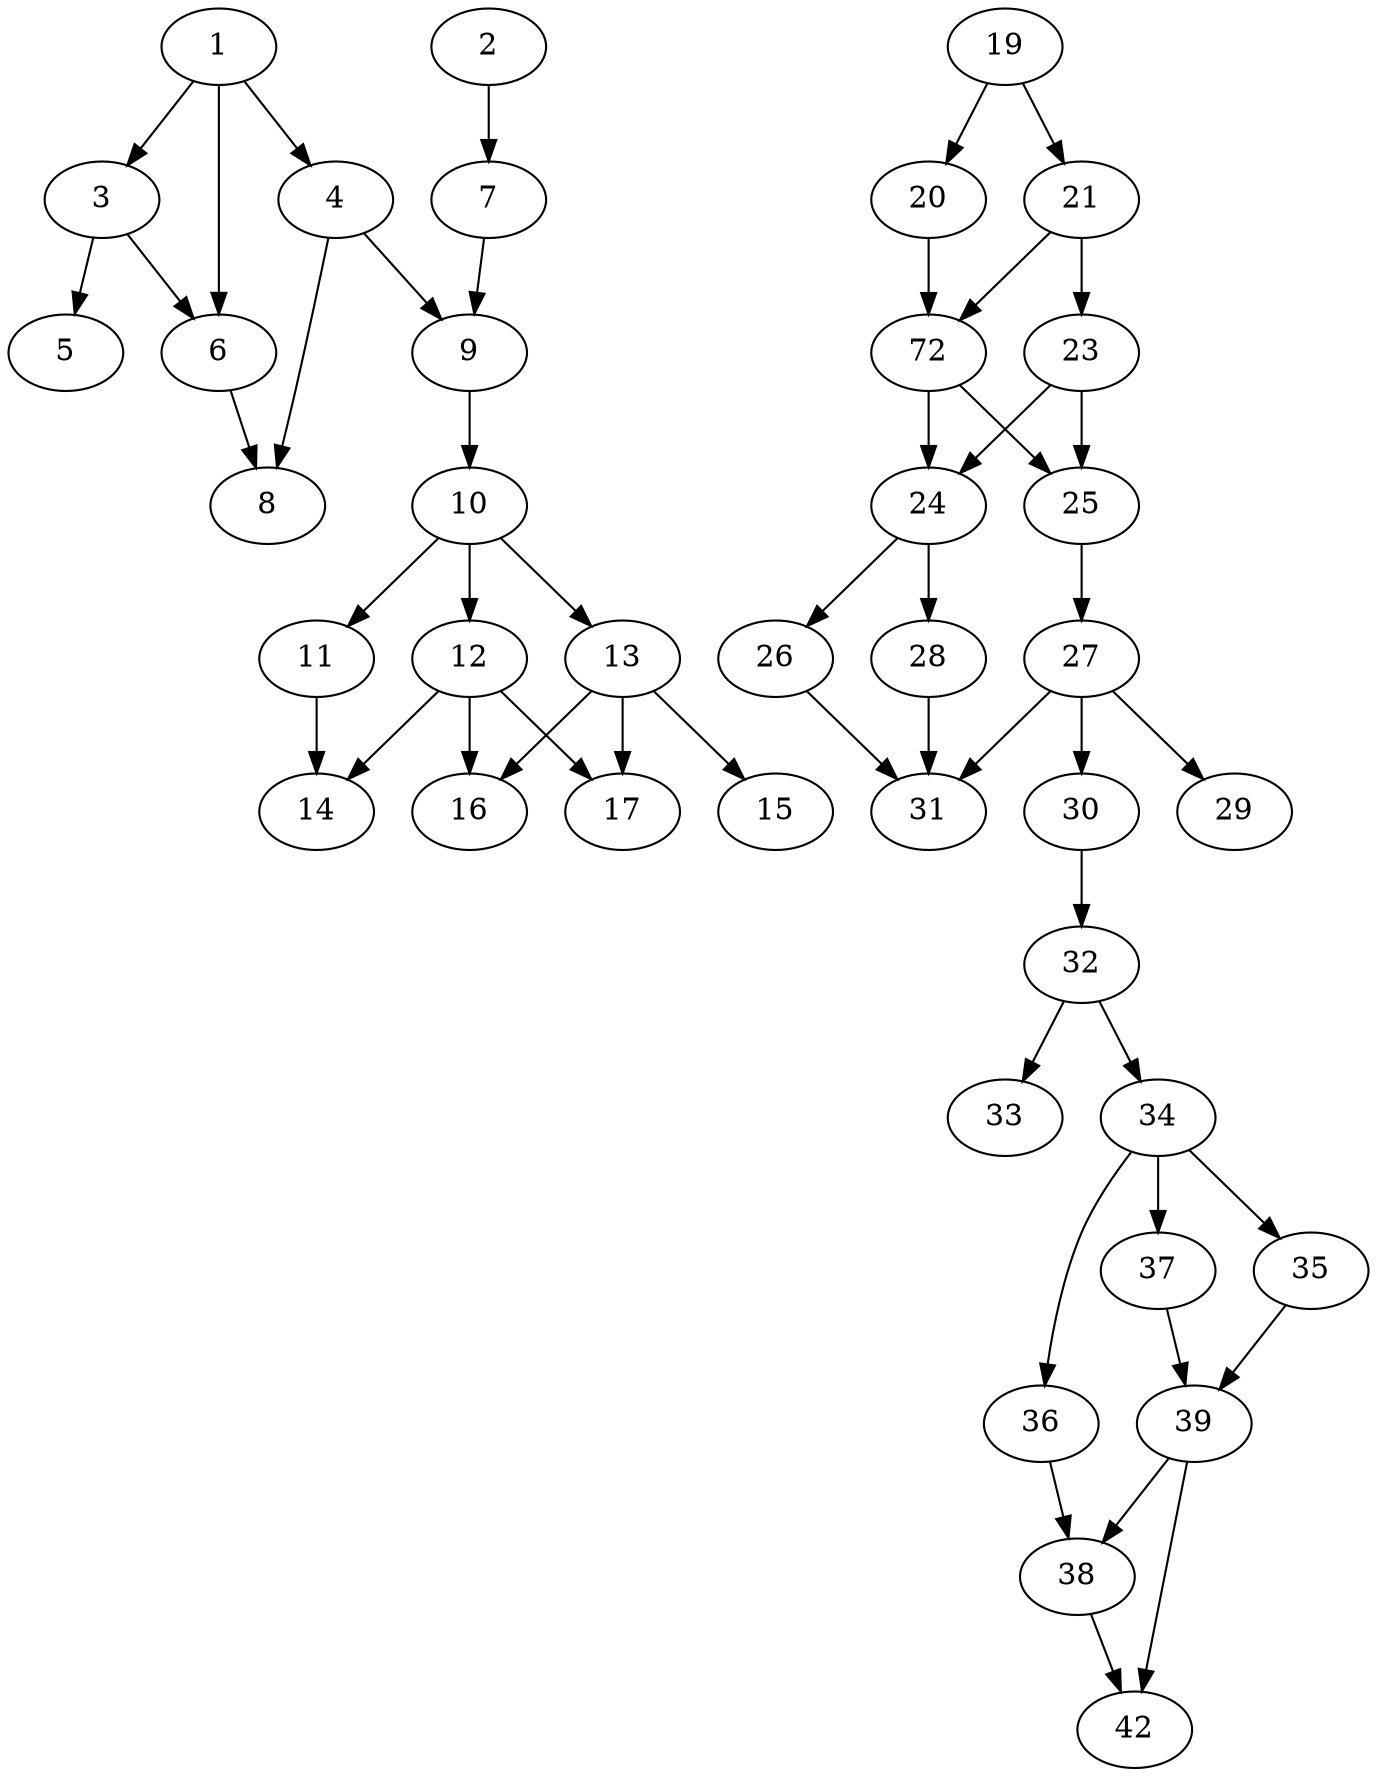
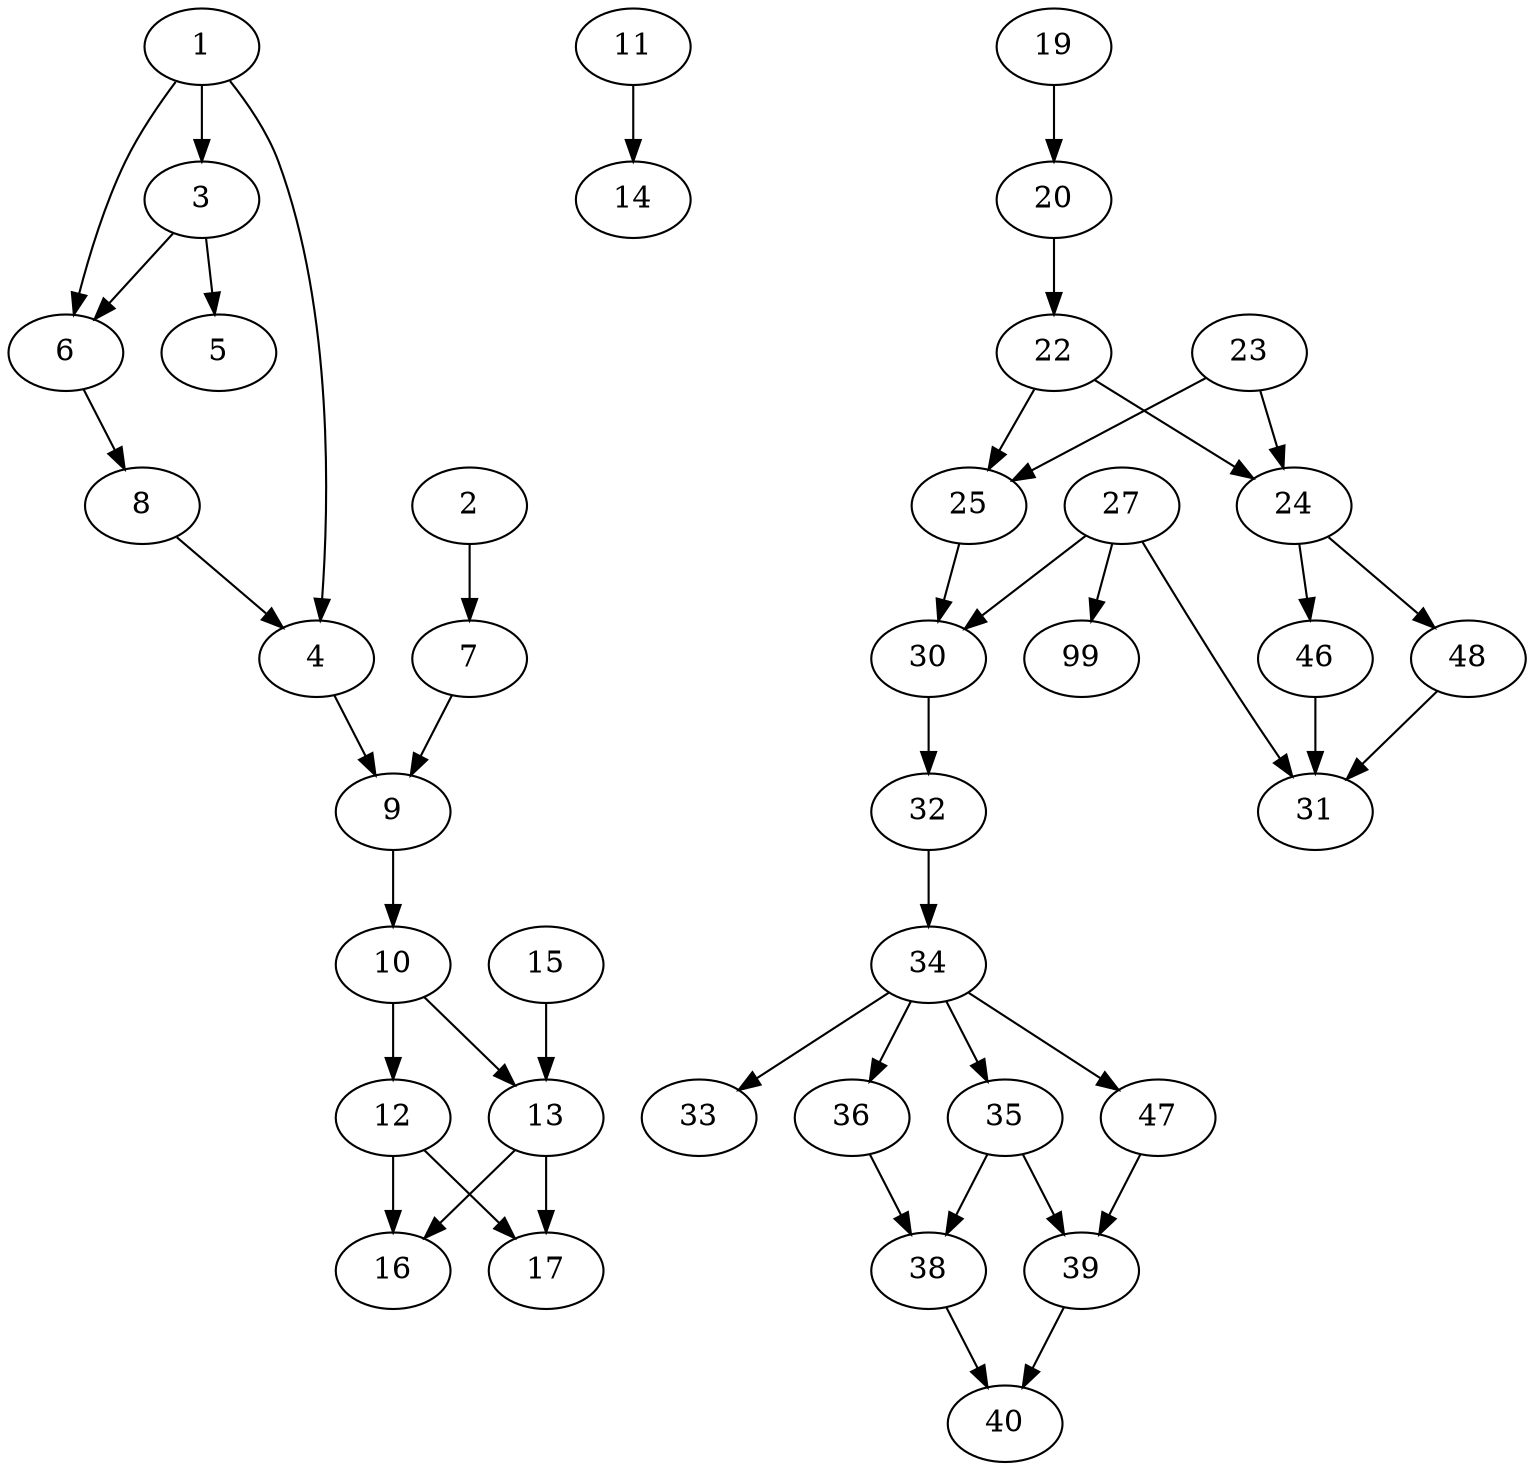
node "21": removed
edge "4" -> "8": reversed
node "72": label "72" -> "22"
edge "25" -> "27": now "25" -> "30"
edge "10" -> "11": removed
node "26": label "26" -> "46"
node "28": label "28" -> "48"
edge "12" -> "14": removed
edge "13" -> "15": reversed
node "29": label "29" -> "99"
edge "32" -> "33": now "34" -> "33"
node "37": label "37" -> "47"
edge "39" -> "38": now "35" -> "38"
node "42": label "42" -> "40"
